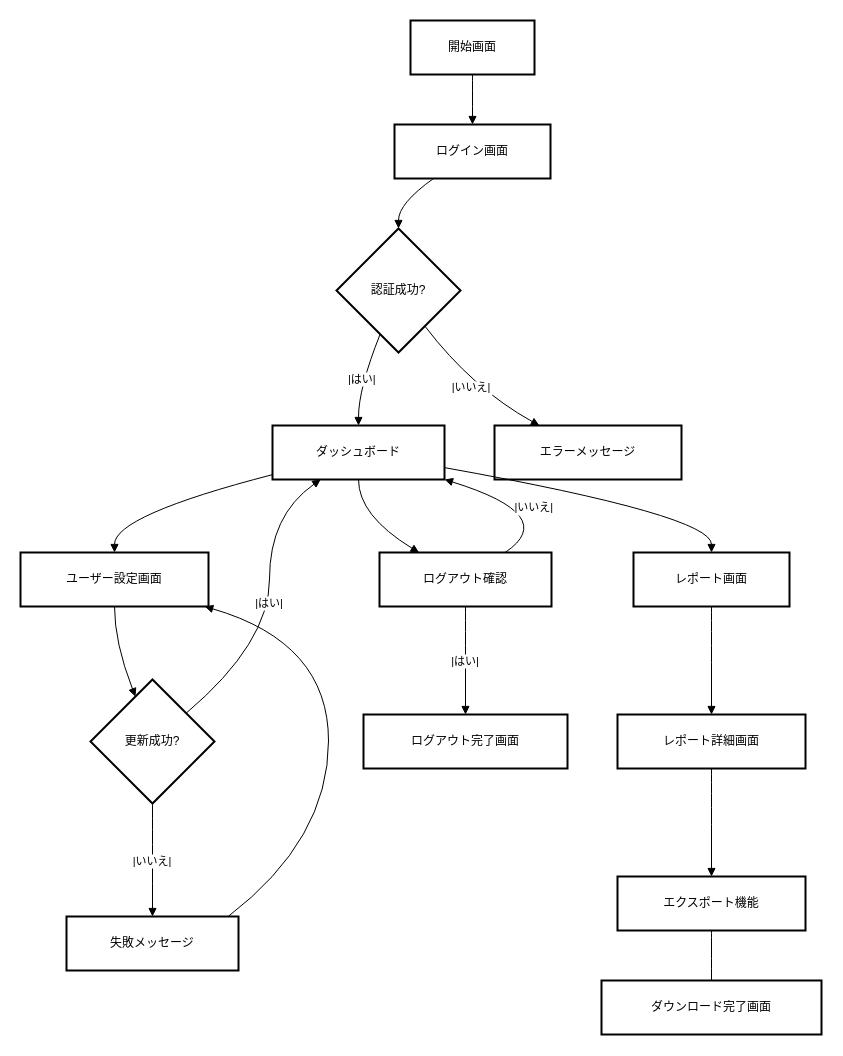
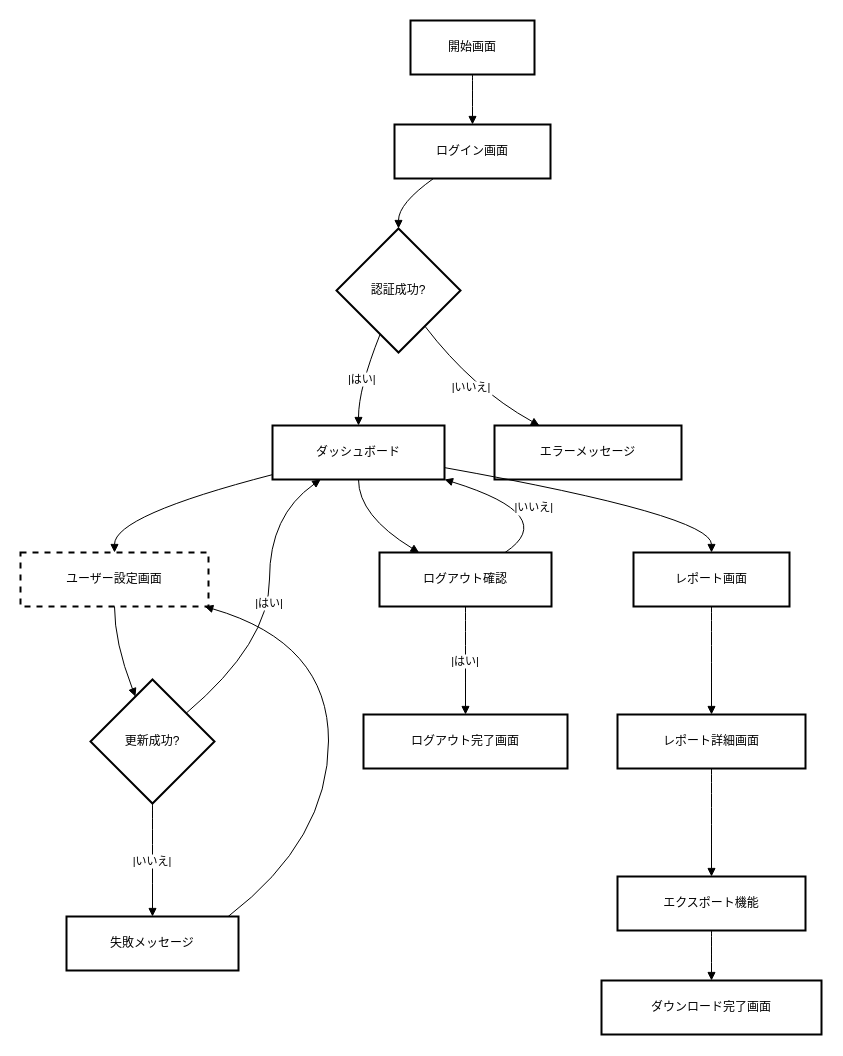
node "ユーザー設定画面": style solid -> dashed
edge "エクスポート機能" -- "ダウンロード完了画面": arrowhead none -> block
